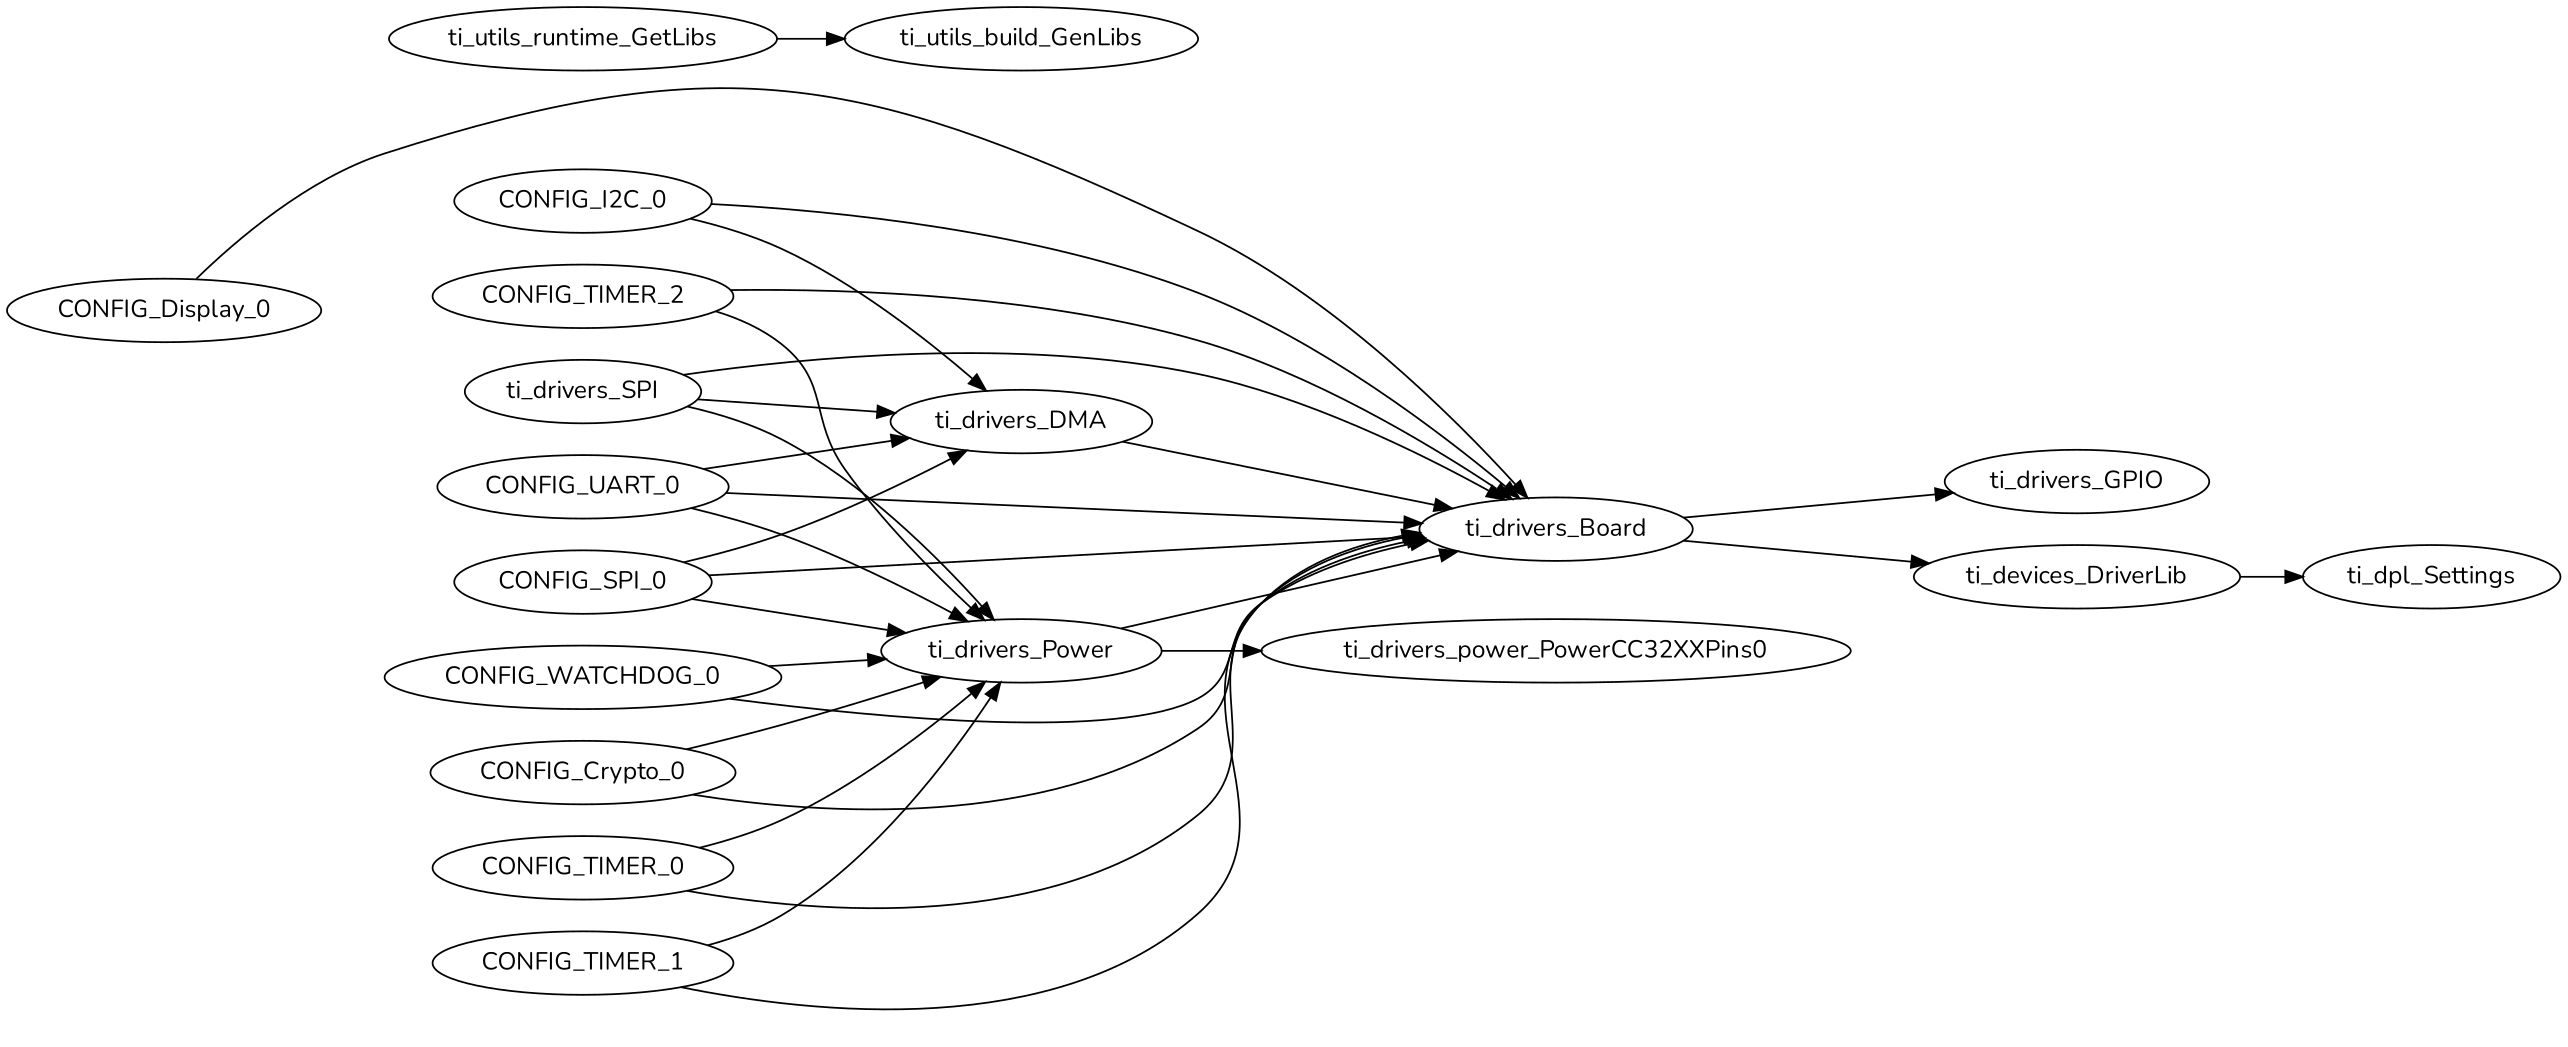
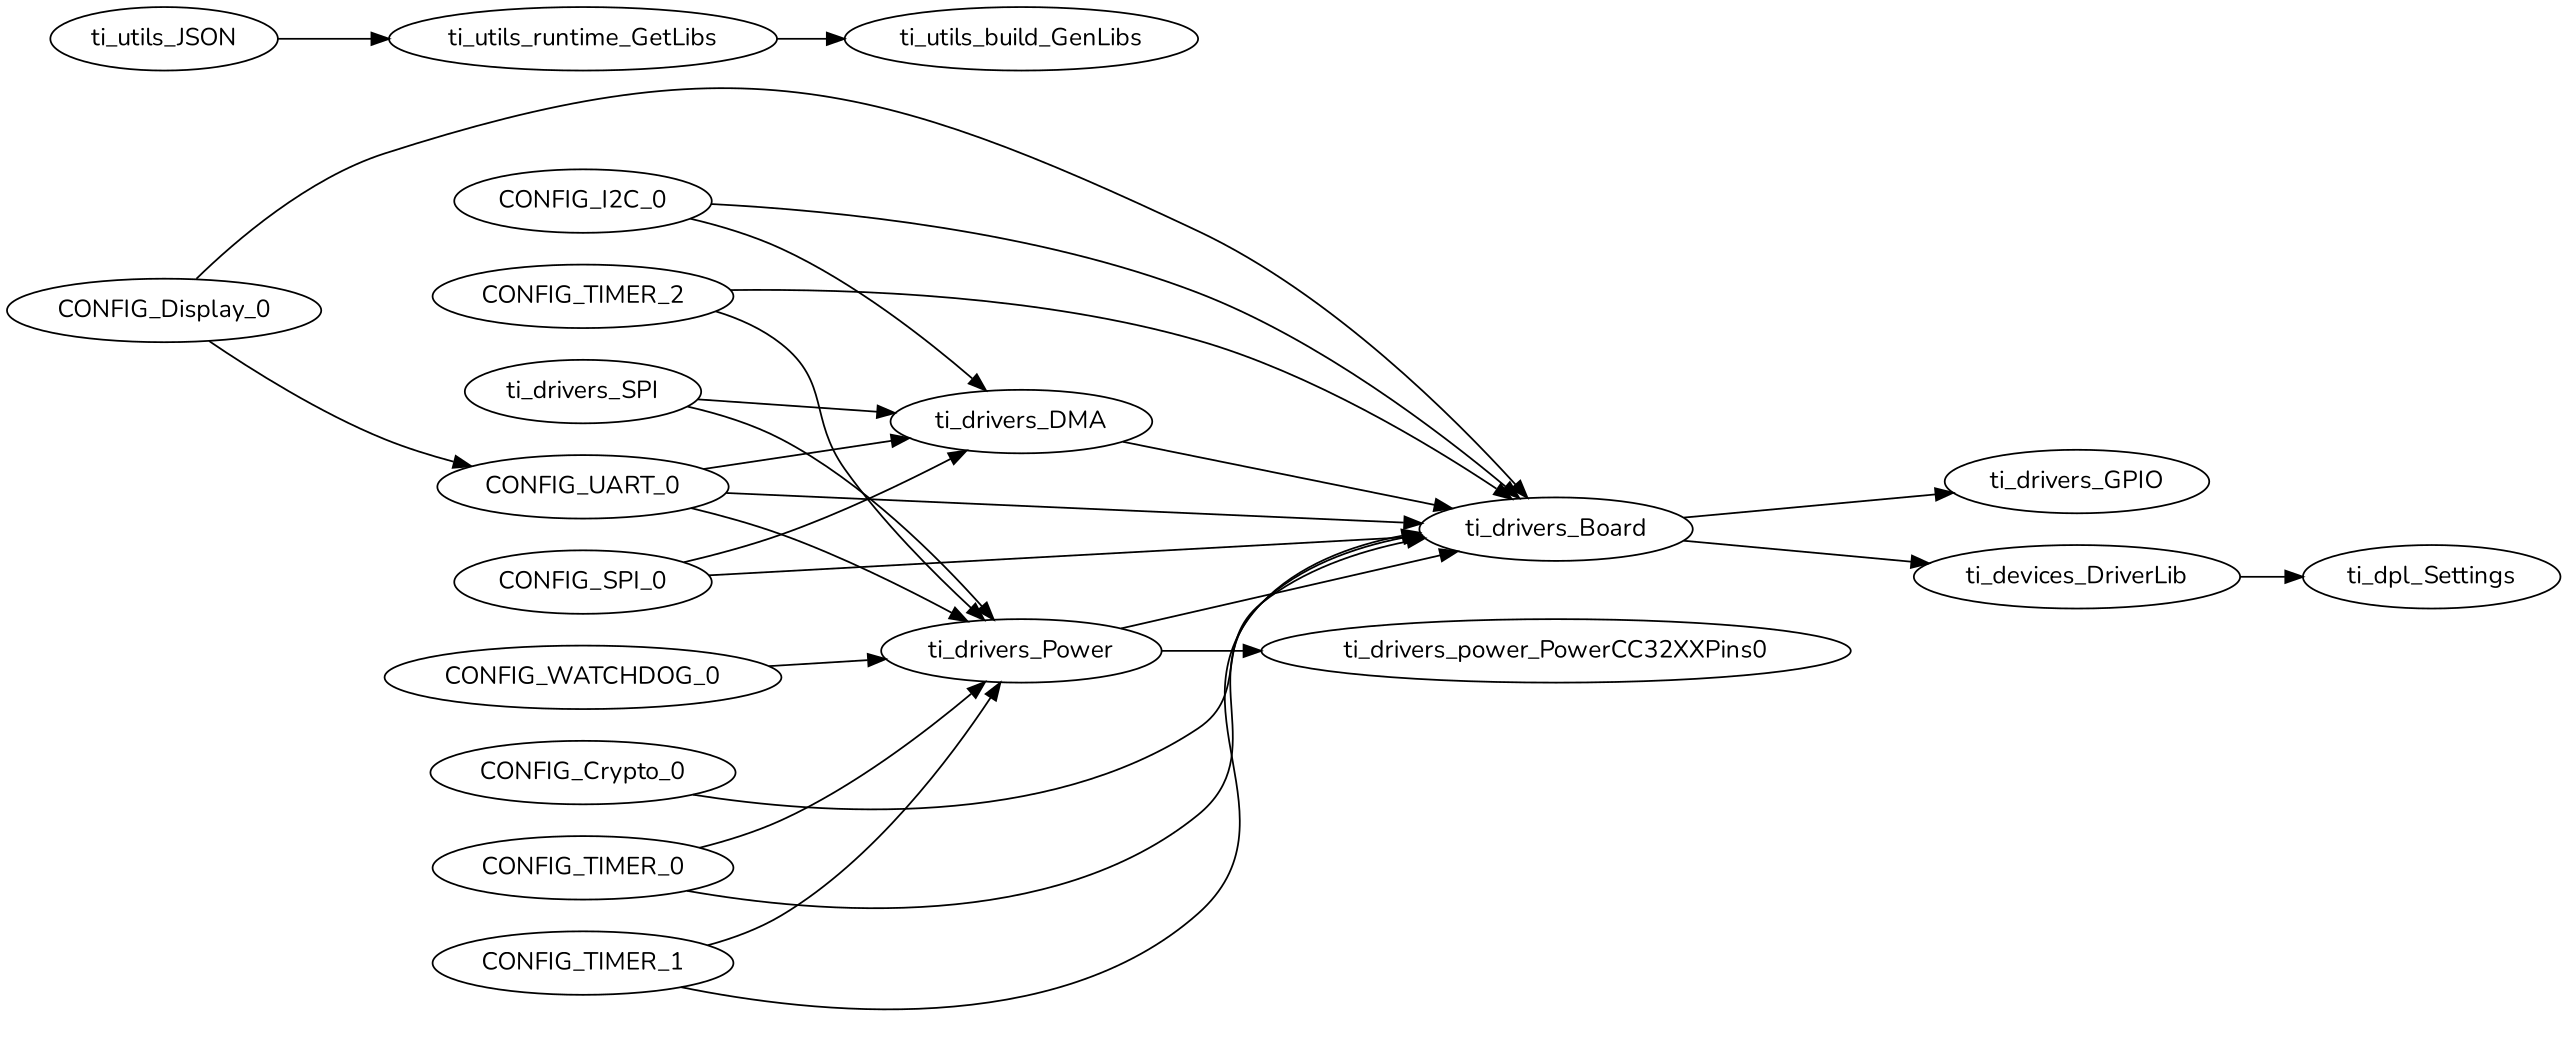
node "ti_utils_JSON": added
edge "ti_drivers_SPI" -> "ti_drivers_Board": removed
edge "CONFIG_Display_0" -> "CONFIG_UART_0": added
edge "CONFIG_SPI_0" -> "ti_drivers_Power": removed
edge "CONFIG_Crypto_0" -> "ti_drivers_Power": removed
edge "CONFIG_WATCHDOG_0" -> "ti_drivers_Board": removed
